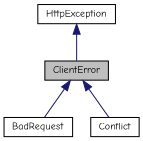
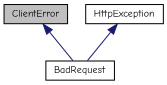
edge "ClientError" -> "HttpException": now "BadRequest" -> "HttpException"
node "Conflict": removed
